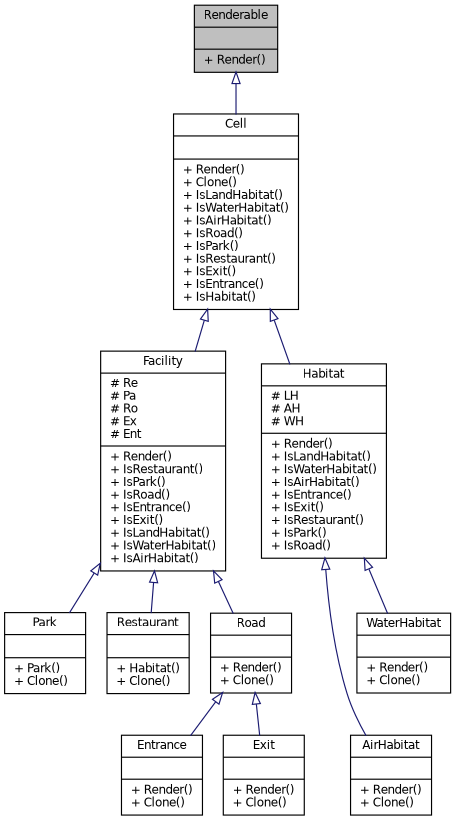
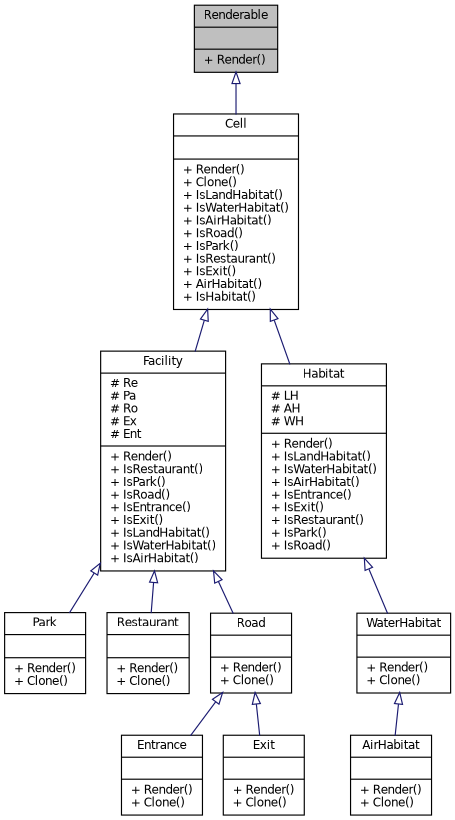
node "Cell": text "+ IsEntrance()" -> "+ AirHabitat()"
edge "AirHabitat" -> "Habitat": now "AirHabitat" -> "WaterHabitat"
node "Park": text "+ Park()" -> "+ Render()"
node "Restaurant": text "+ Habitat()" -> "+ Render()"
